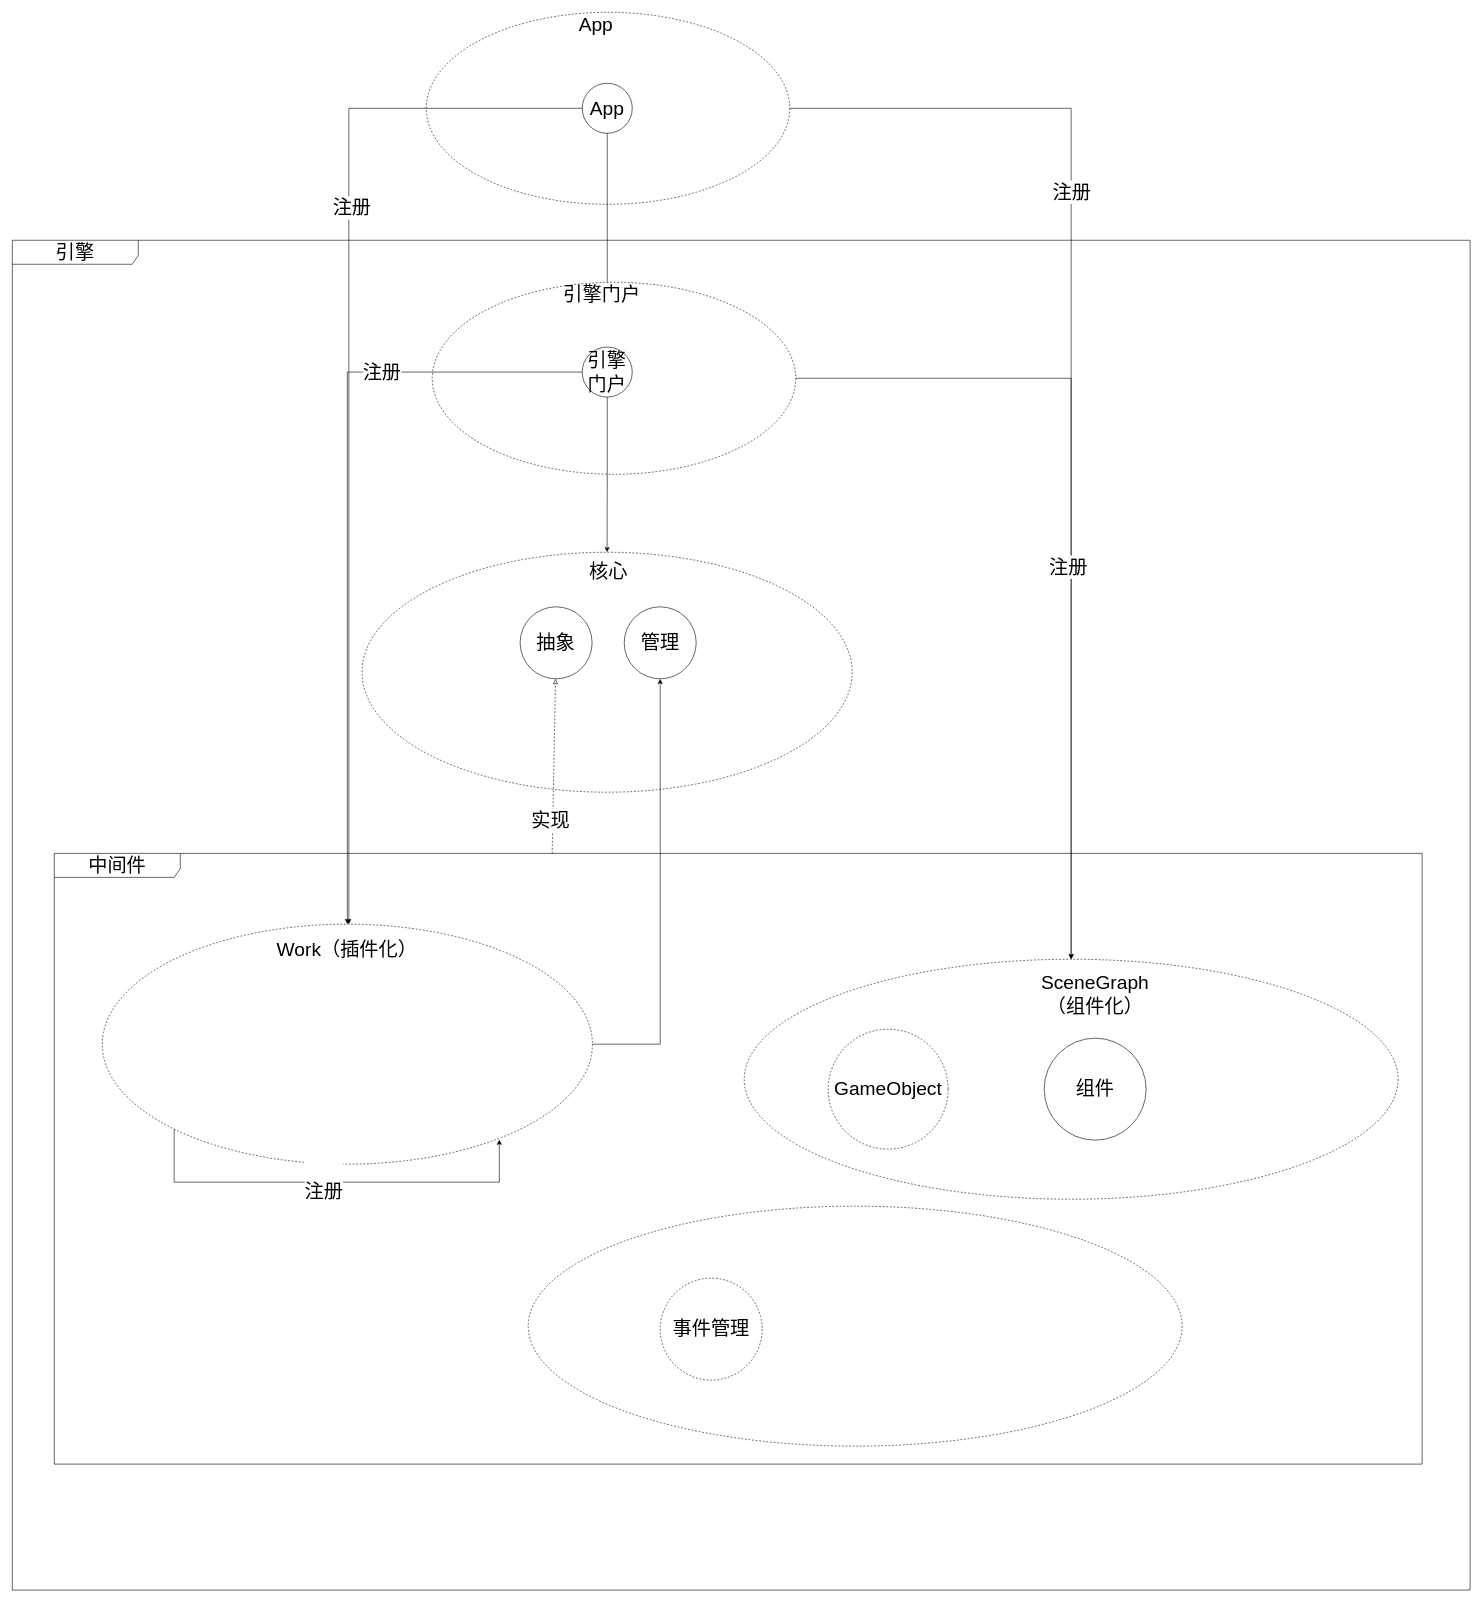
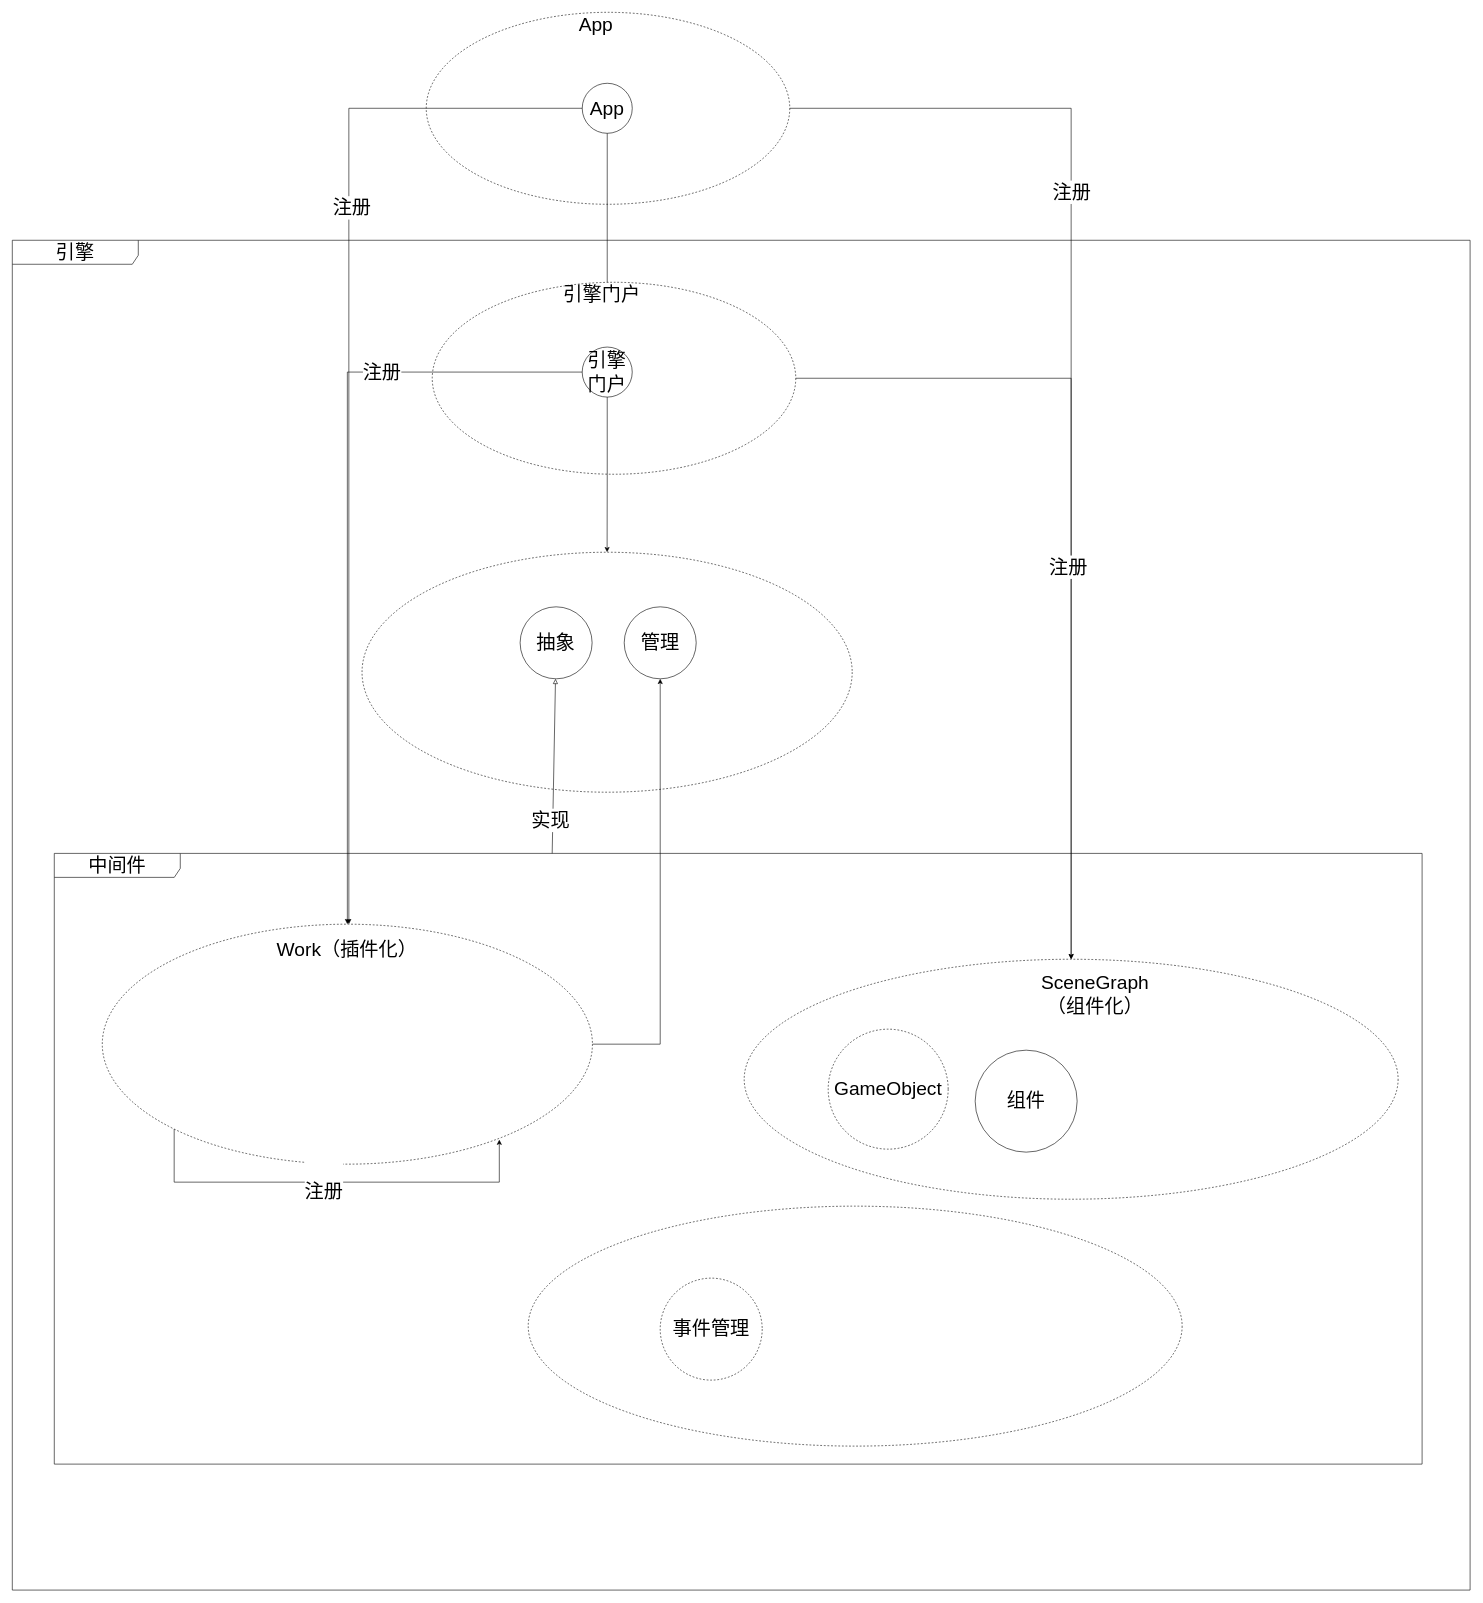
node "核心": removed
edge "中间件" -> "抽象": style dashed -> solid
node "组件": moved (1095, 1089) -> (1026, 1101)
